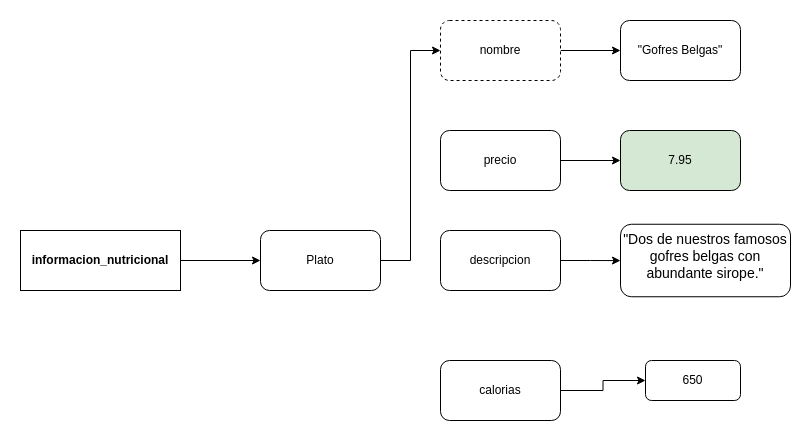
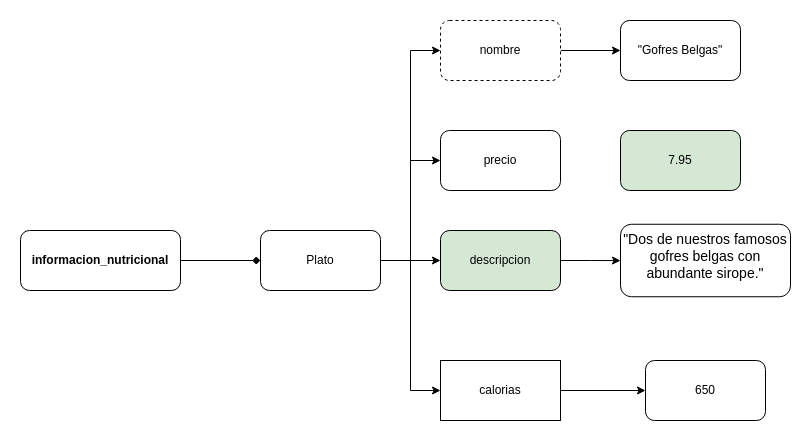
edge "Plato" -> "precio": added
edge "precio" -> "7.95": removed
node "informacion_nutricional": shape rectangle -> rounded rectangle
edge "informacion_nutricional" -> "Plato": arrowhead classic -> diamond
edge "Plato" -> "descripcion": added
node "descripcion": fillcolor #ffffff -> #d5e8d4
edge "Plato" -> "calorias": added
node "650": size 95x40 -> 120x60
node "calorias": shape rounded rectangle -> rectangle
